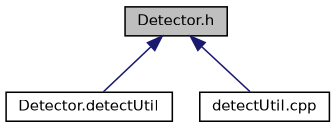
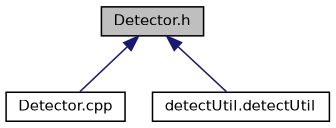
node "Detector.detectUtil": label "Detector.detectUtil" -> "Detector.cpp"
node "detectUtil.cpp": label "detectUtil.cpp" -> "detectUtil.detectUtil"
